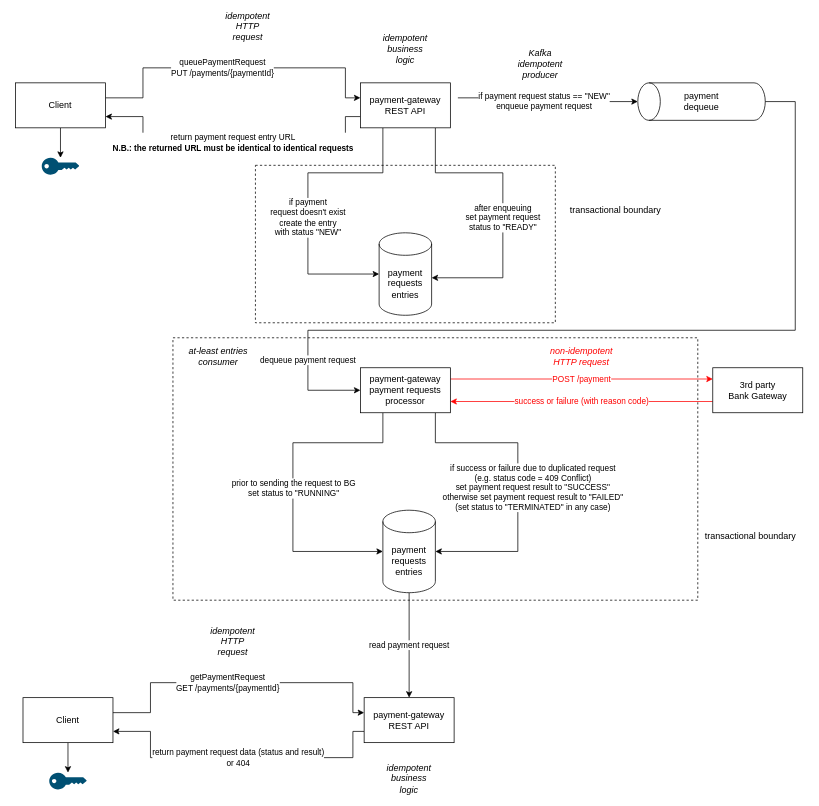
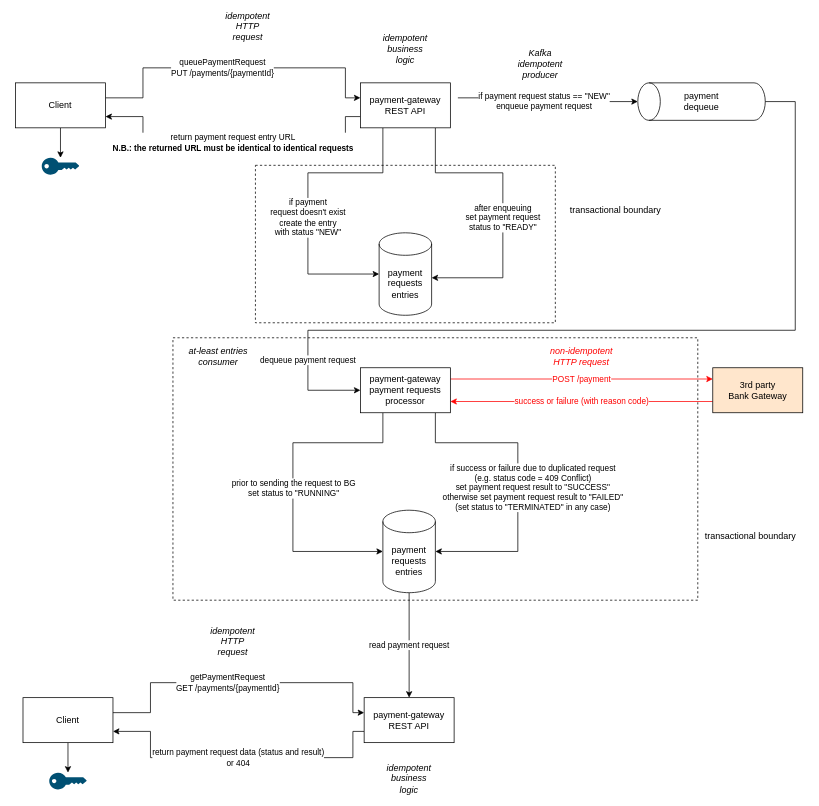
node "3rd party Bank Gateway": fillcolor #ffffff -> #ffe6cc
